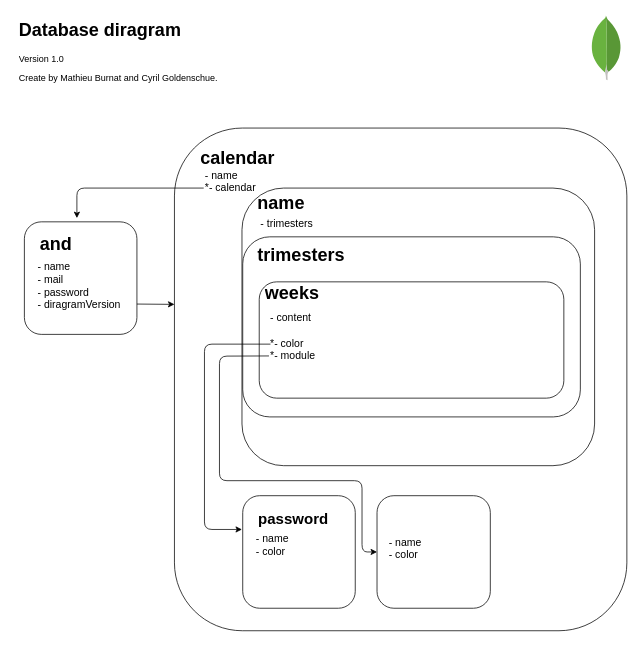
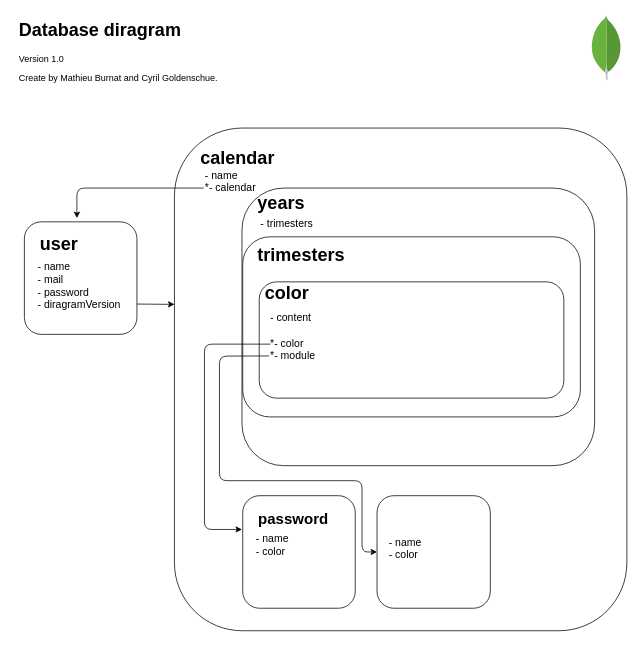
node "name": label "name" -> "years"
node "and": label "and" -> "user"
node "weeks": label "weeks" -> "color"
